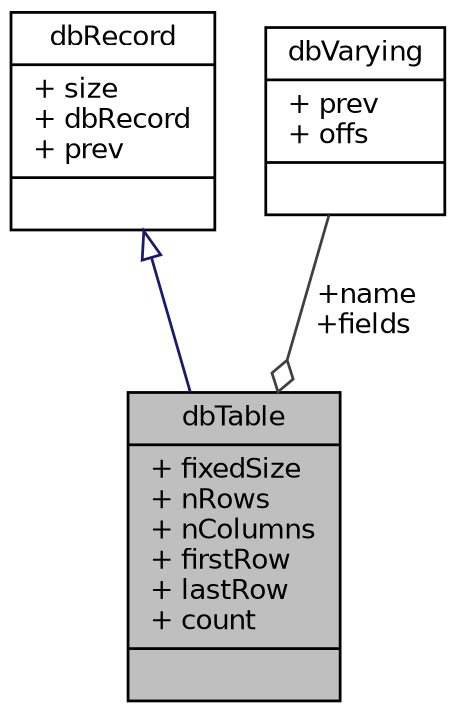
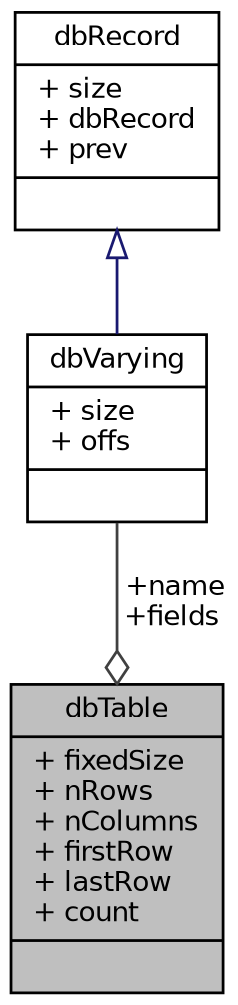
node "dbVarying": text "+ prev" -> "+ size"
edge "dbTable" -> "dbRecord": now "dbVarying" -> "dbRecord"
